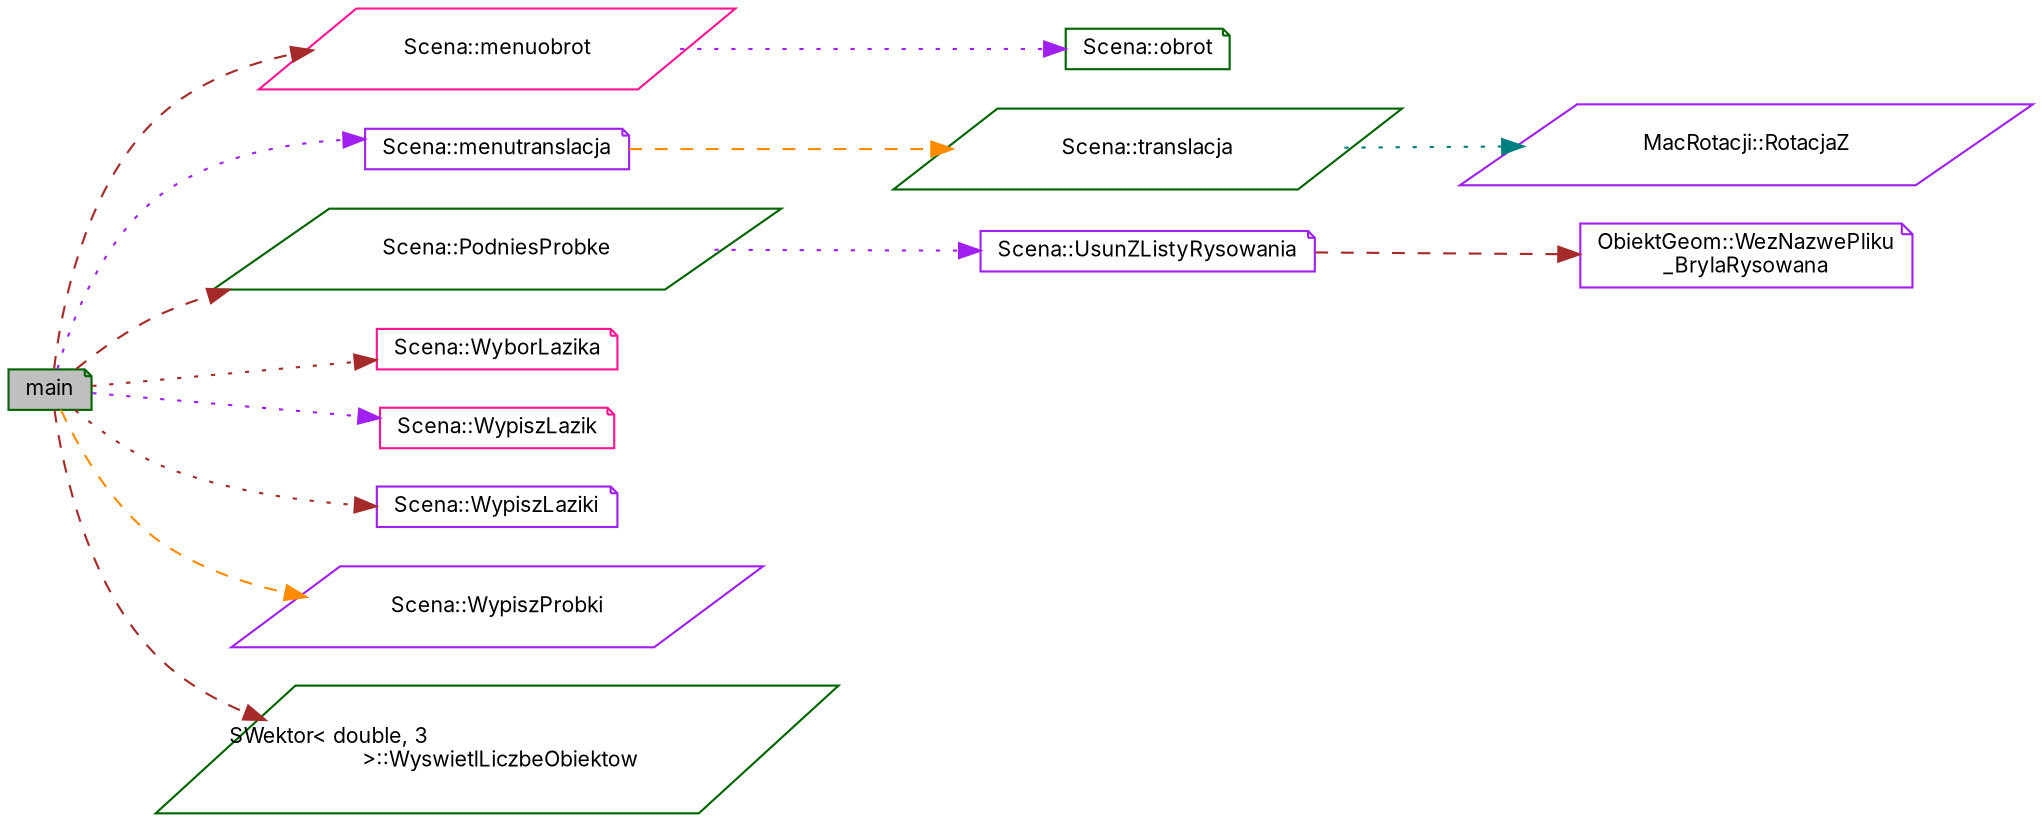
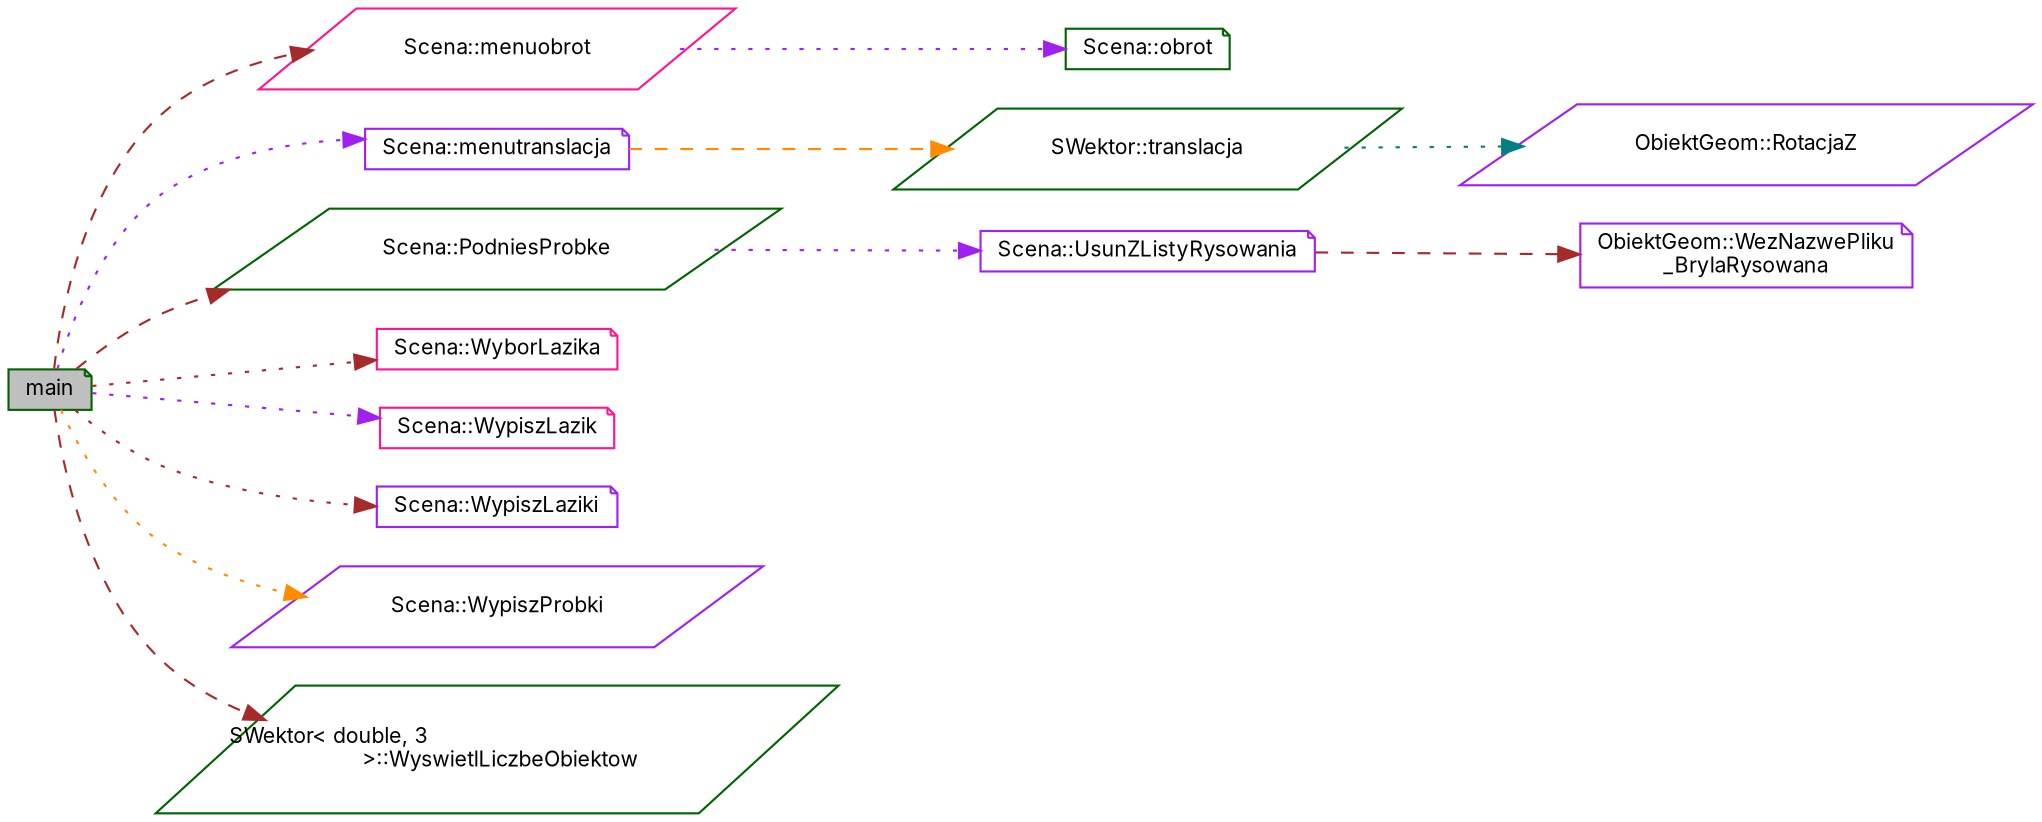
node "MacRotacji::RotacjaZ": label "MacRotacji::RotacjaZ" -> "ObiektGeom::RotacjaZ"
node "Scena::translacja": label "Scena::translacja" -> "SWektor::translacja"
edge "main" -> "Scena::WypiszProbki": style dashed -> dotted
